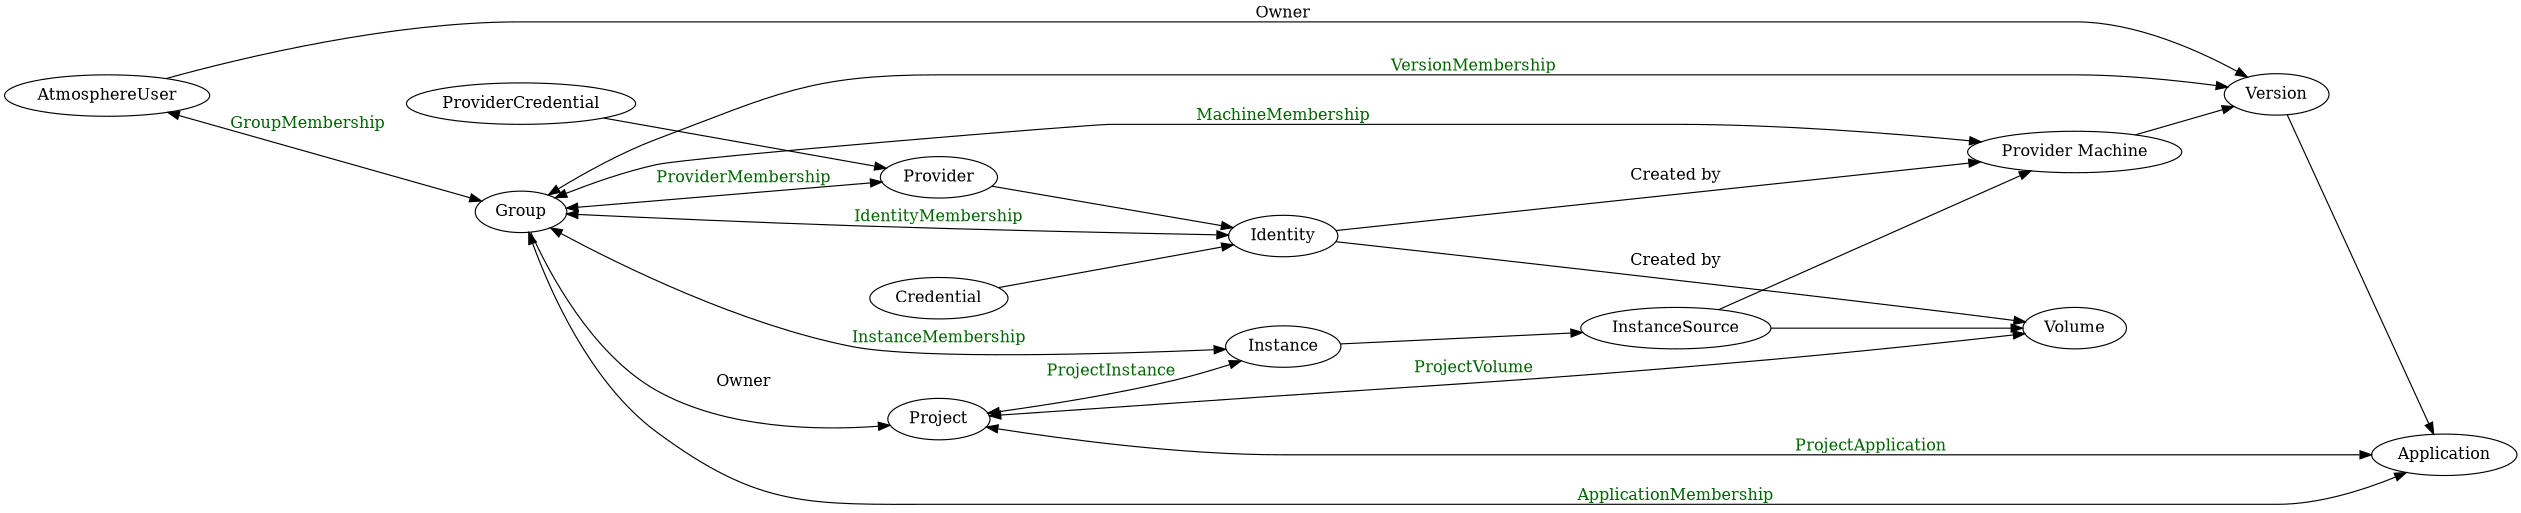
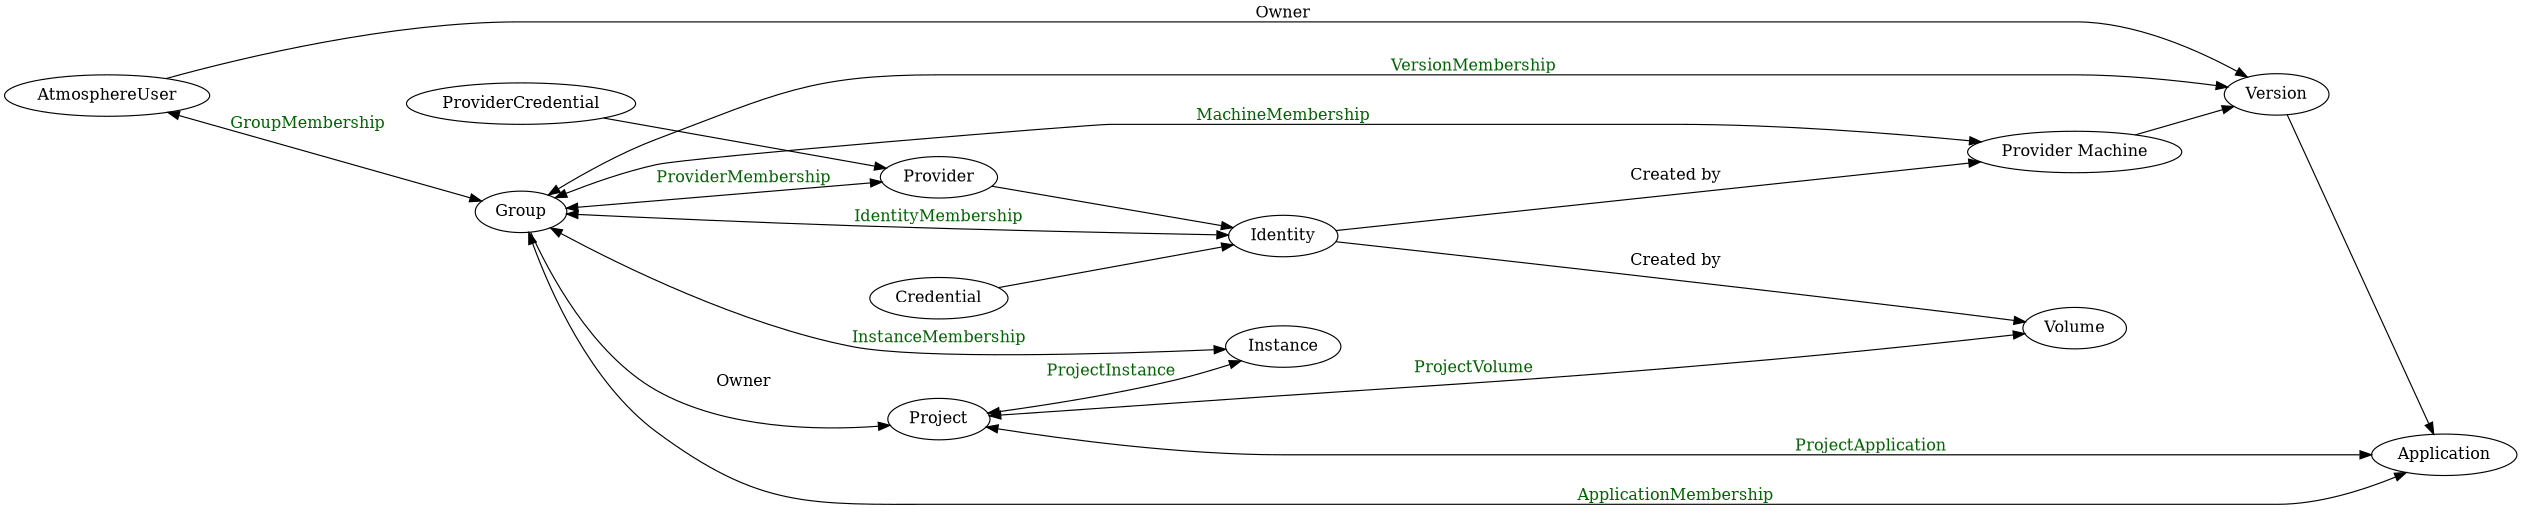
node "InstanceSource": removed
